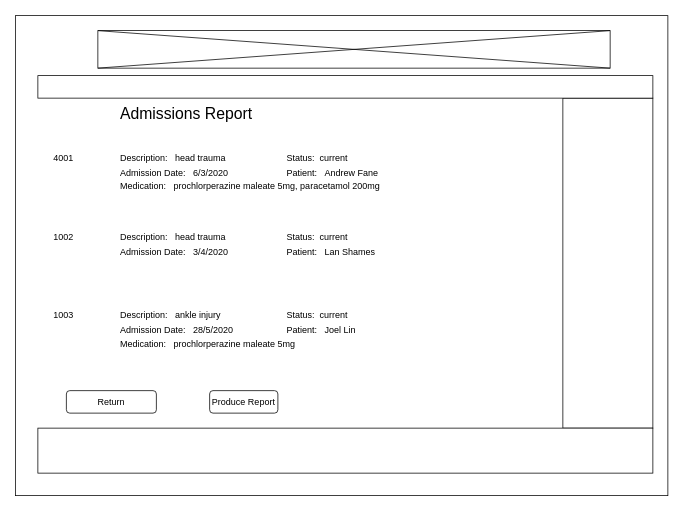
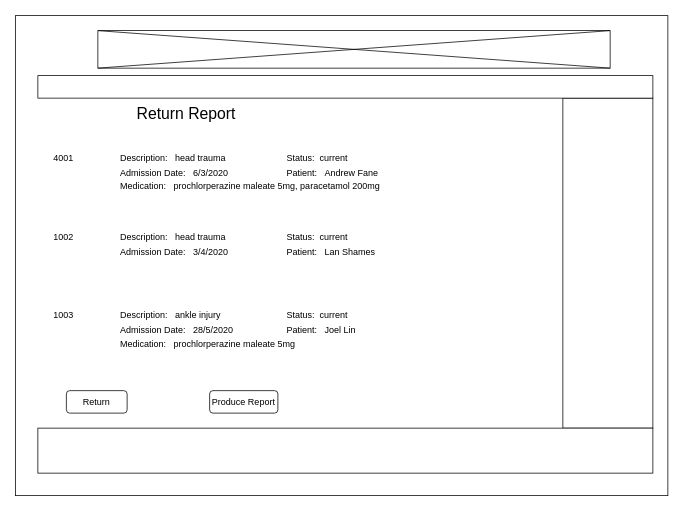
node "Admissions Report": label "Admissions Report" -> "Return Report"
node "Return": size 90x23 -> 61x23
